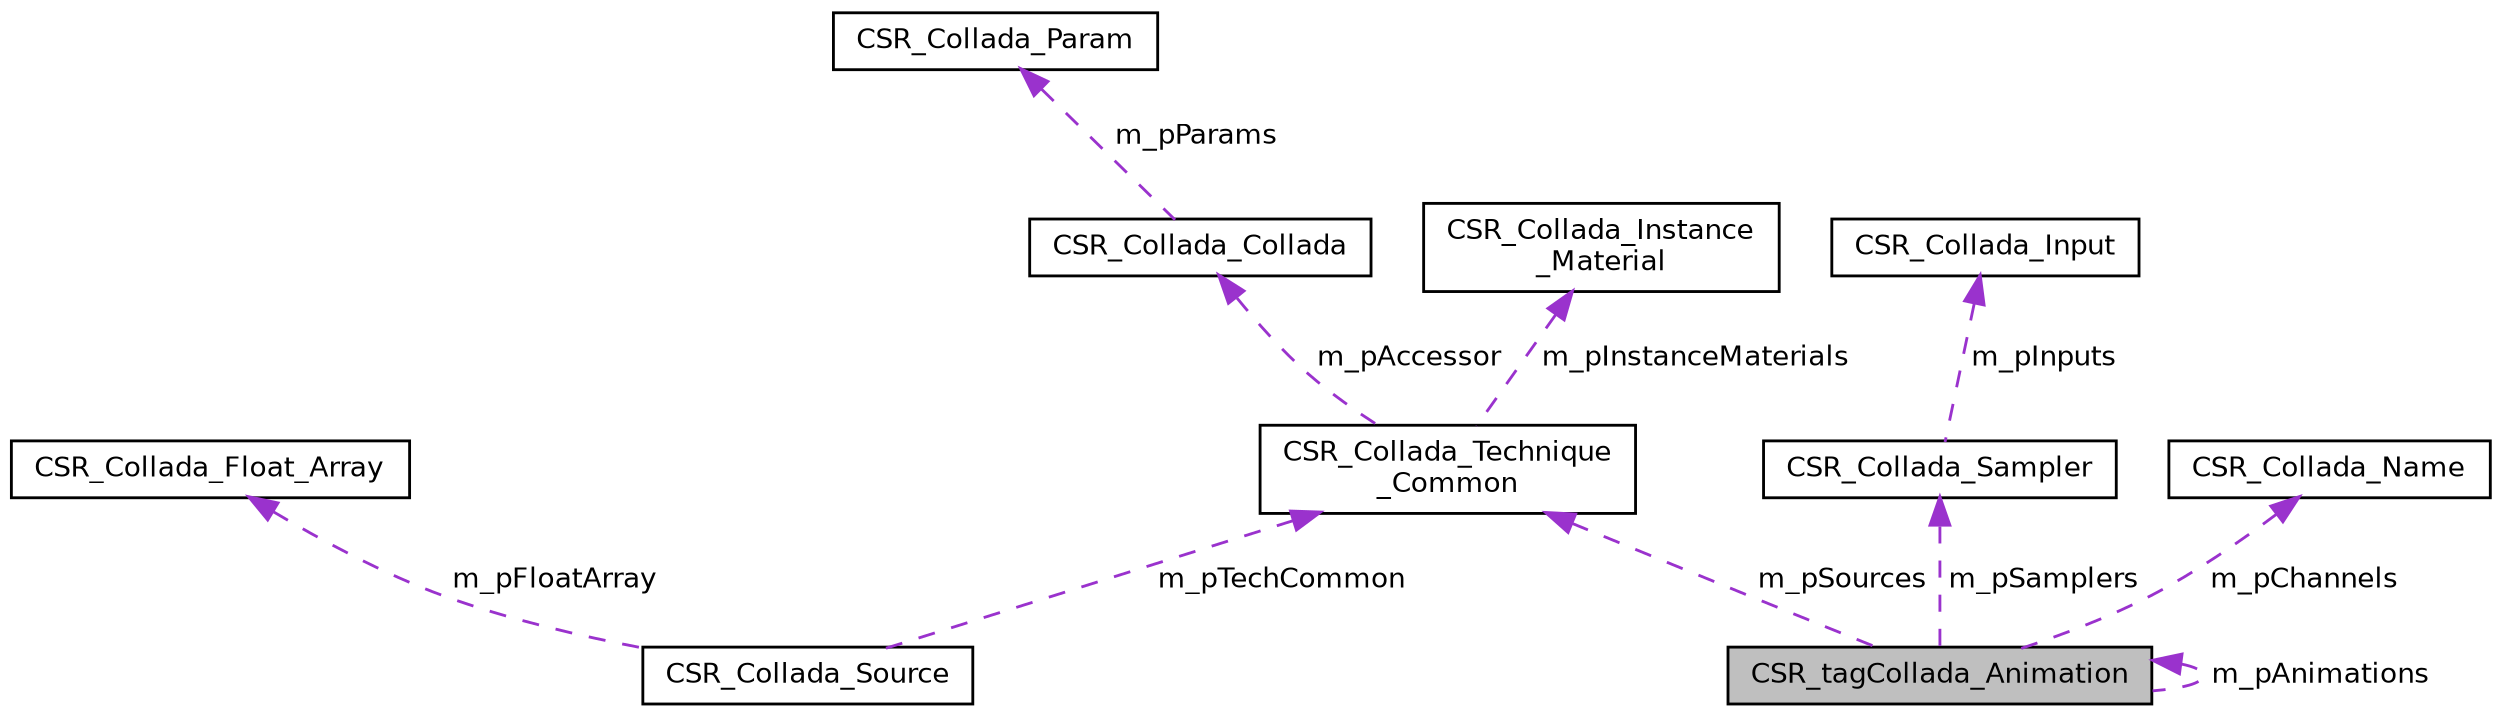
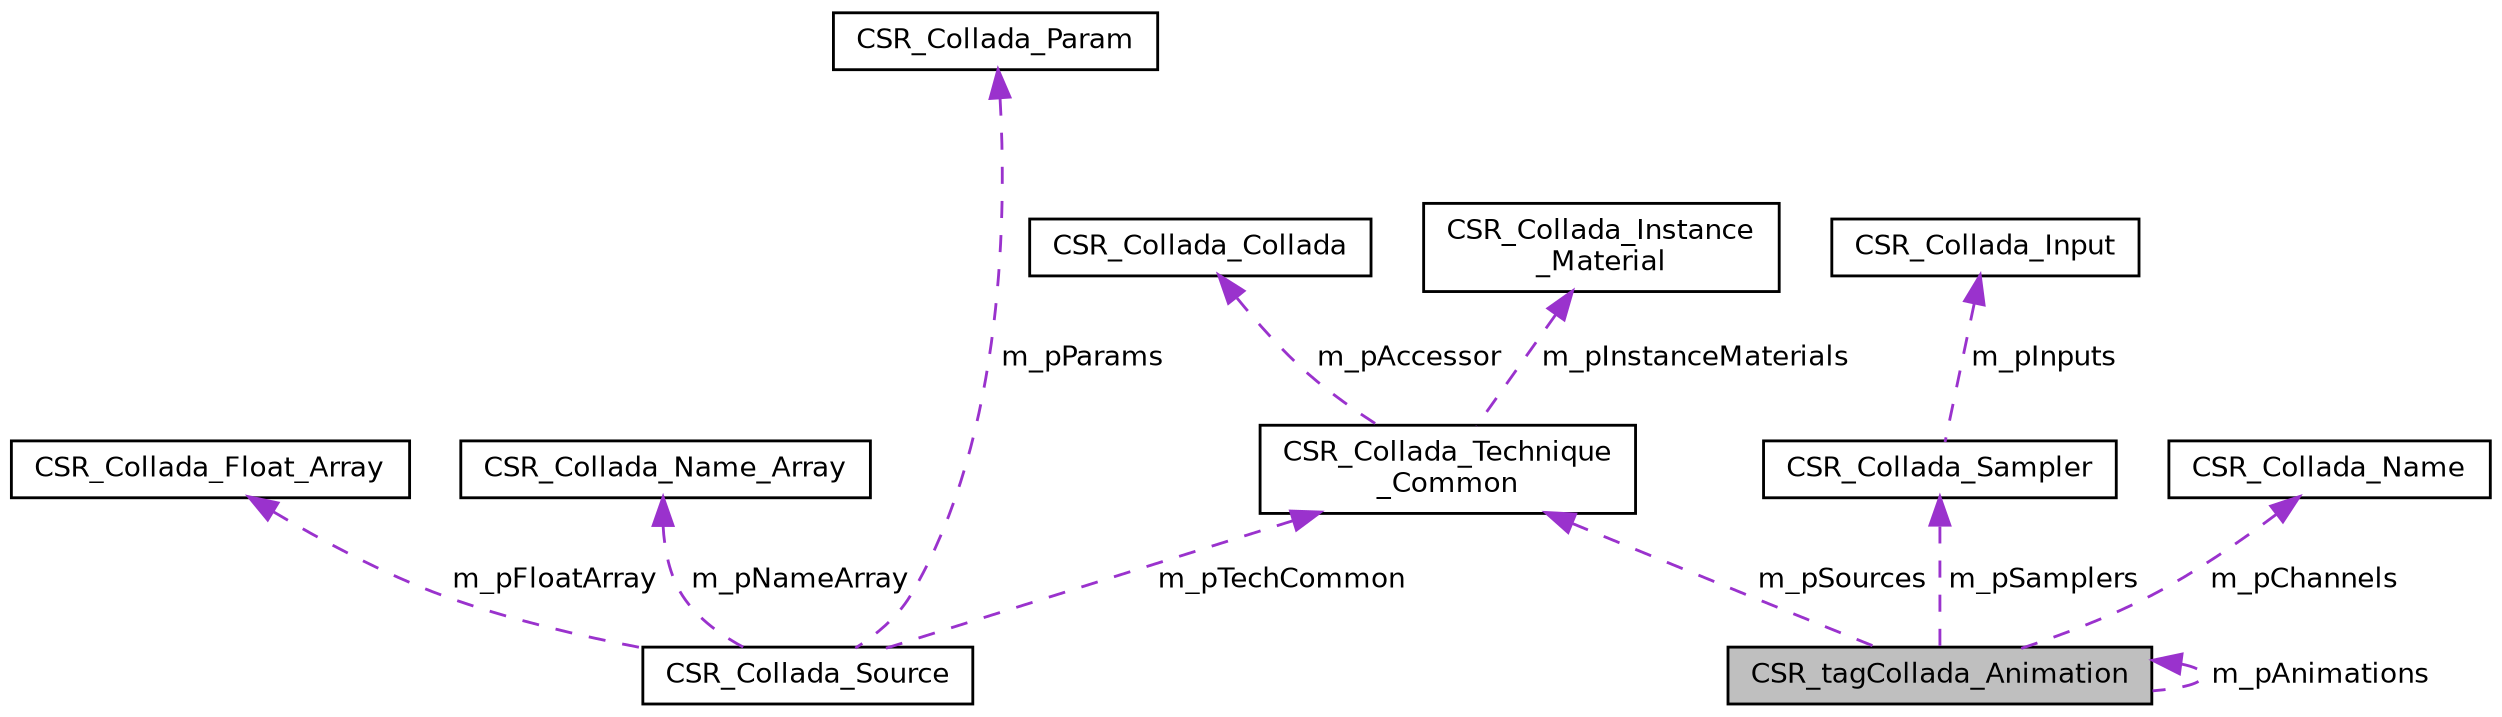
edge "CSR_Collada_Collada" -> "CSR_Collada_Param": now "CSR_Collada_Source" -> "CSR_Collada_Param"
node "CSR_Collada_Name_Array": added
